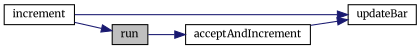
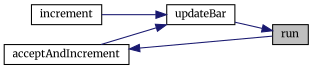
edge "increment" -> "run": now "updateBar" -> "run"
